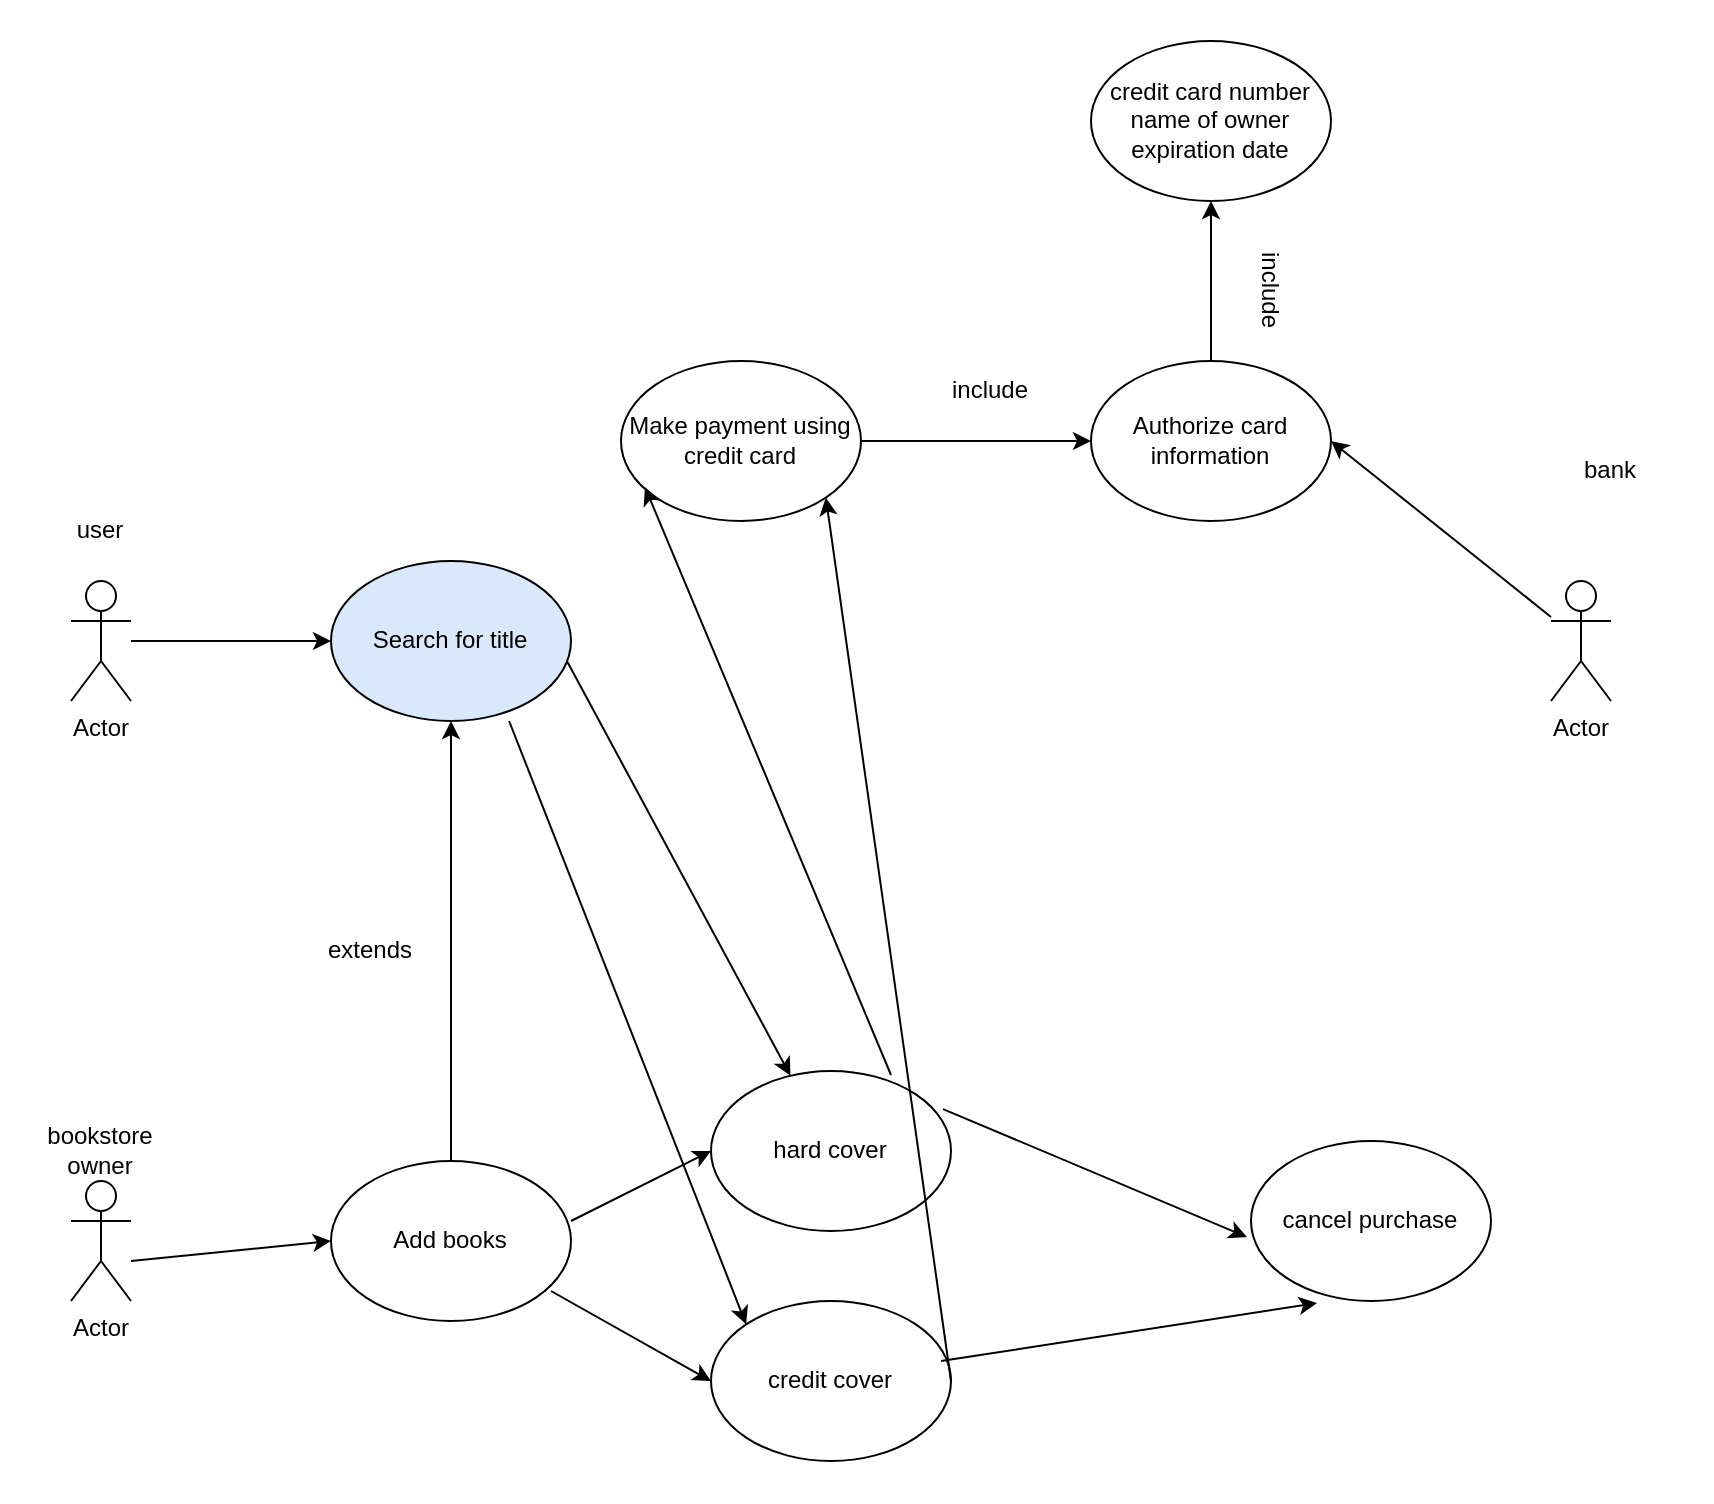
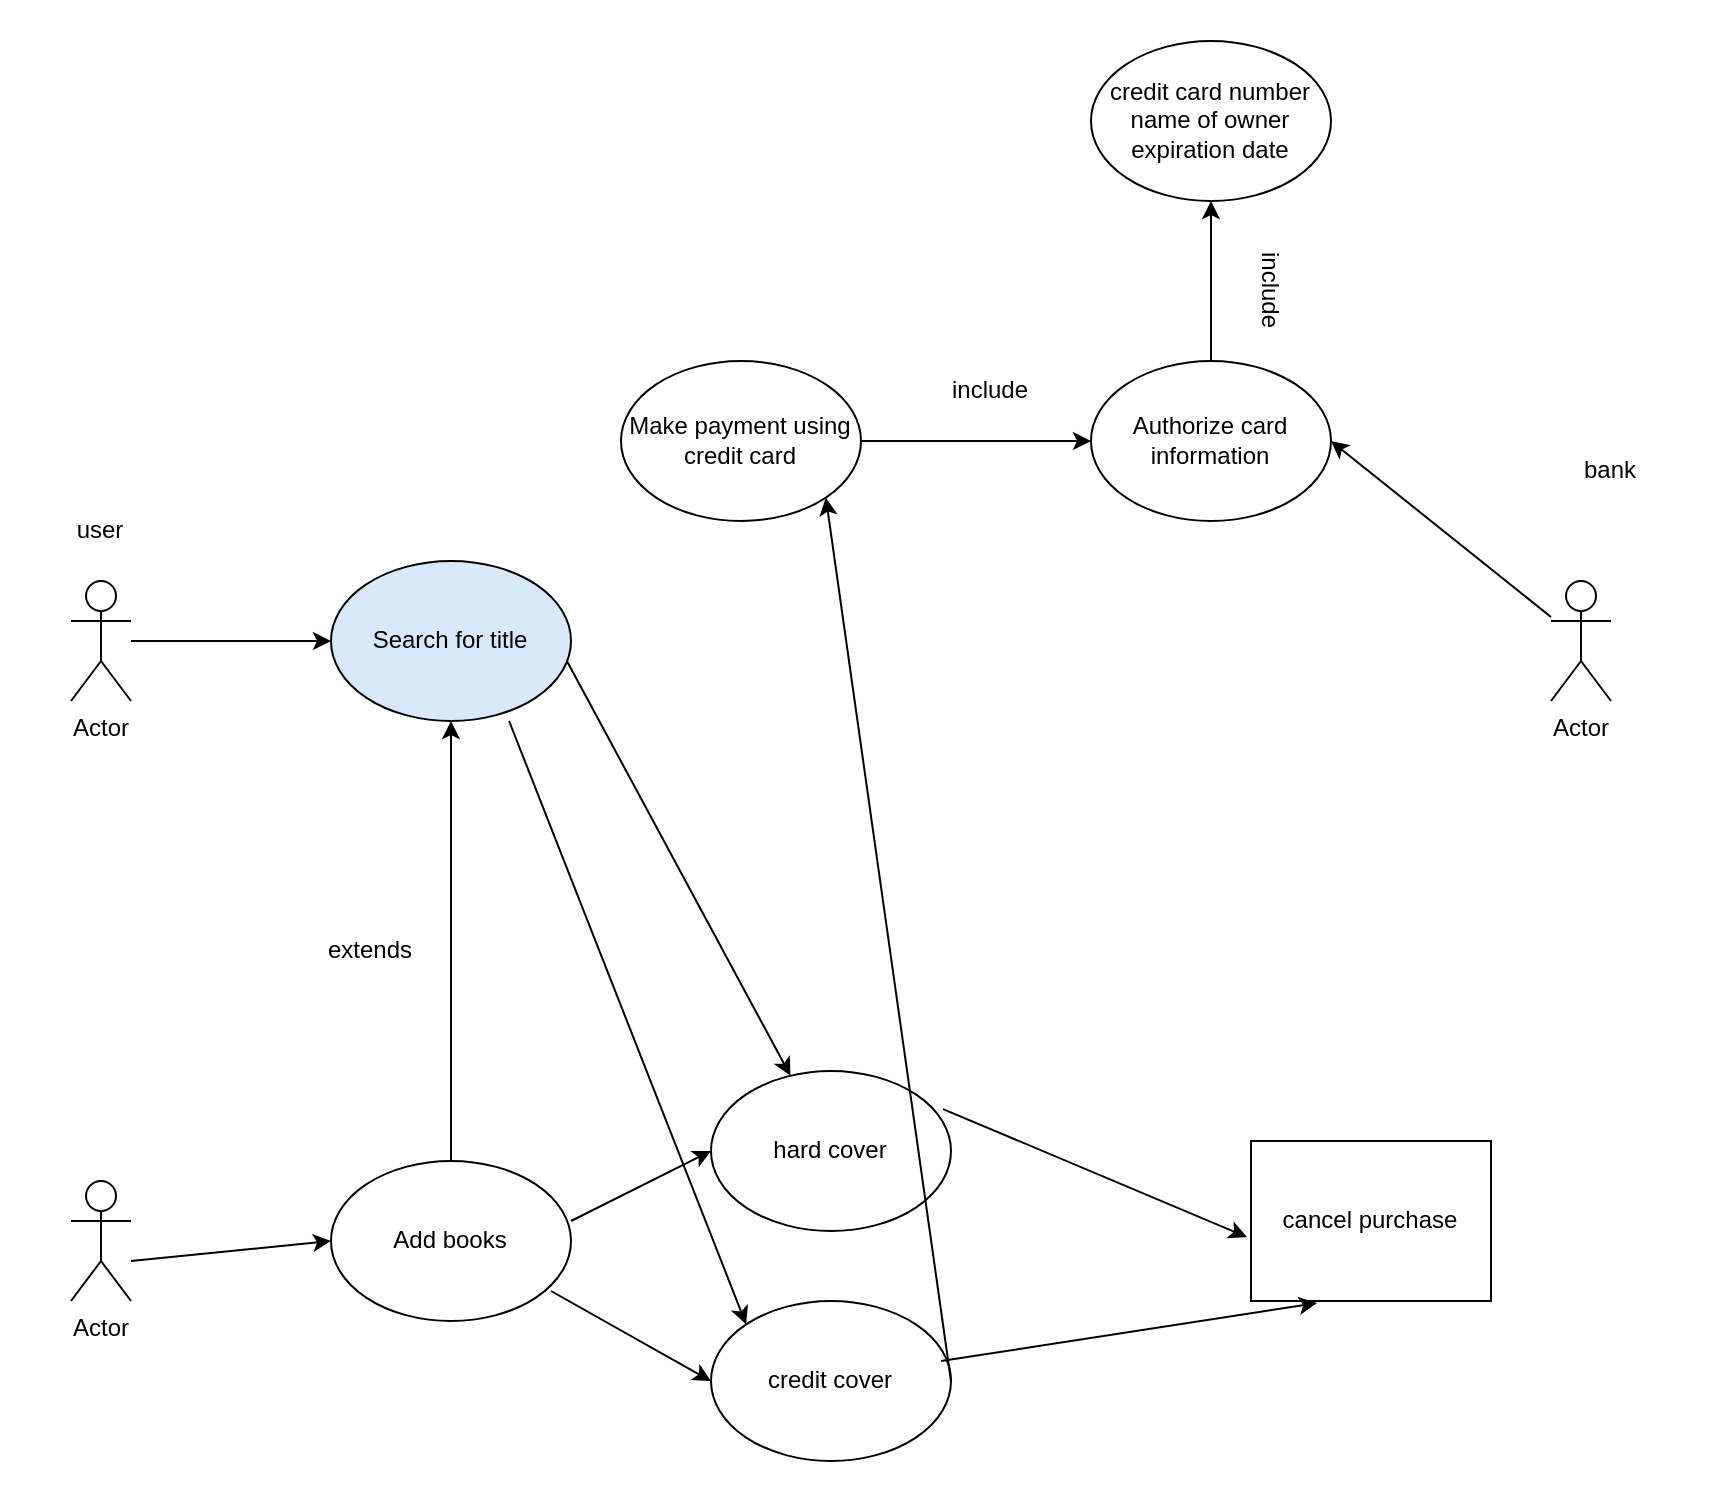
edge "hard cover" -> "Make payment using credit card": removed
node "bookstore owner": removed
node "cancel purchase": shape ellipse -> rectangle
